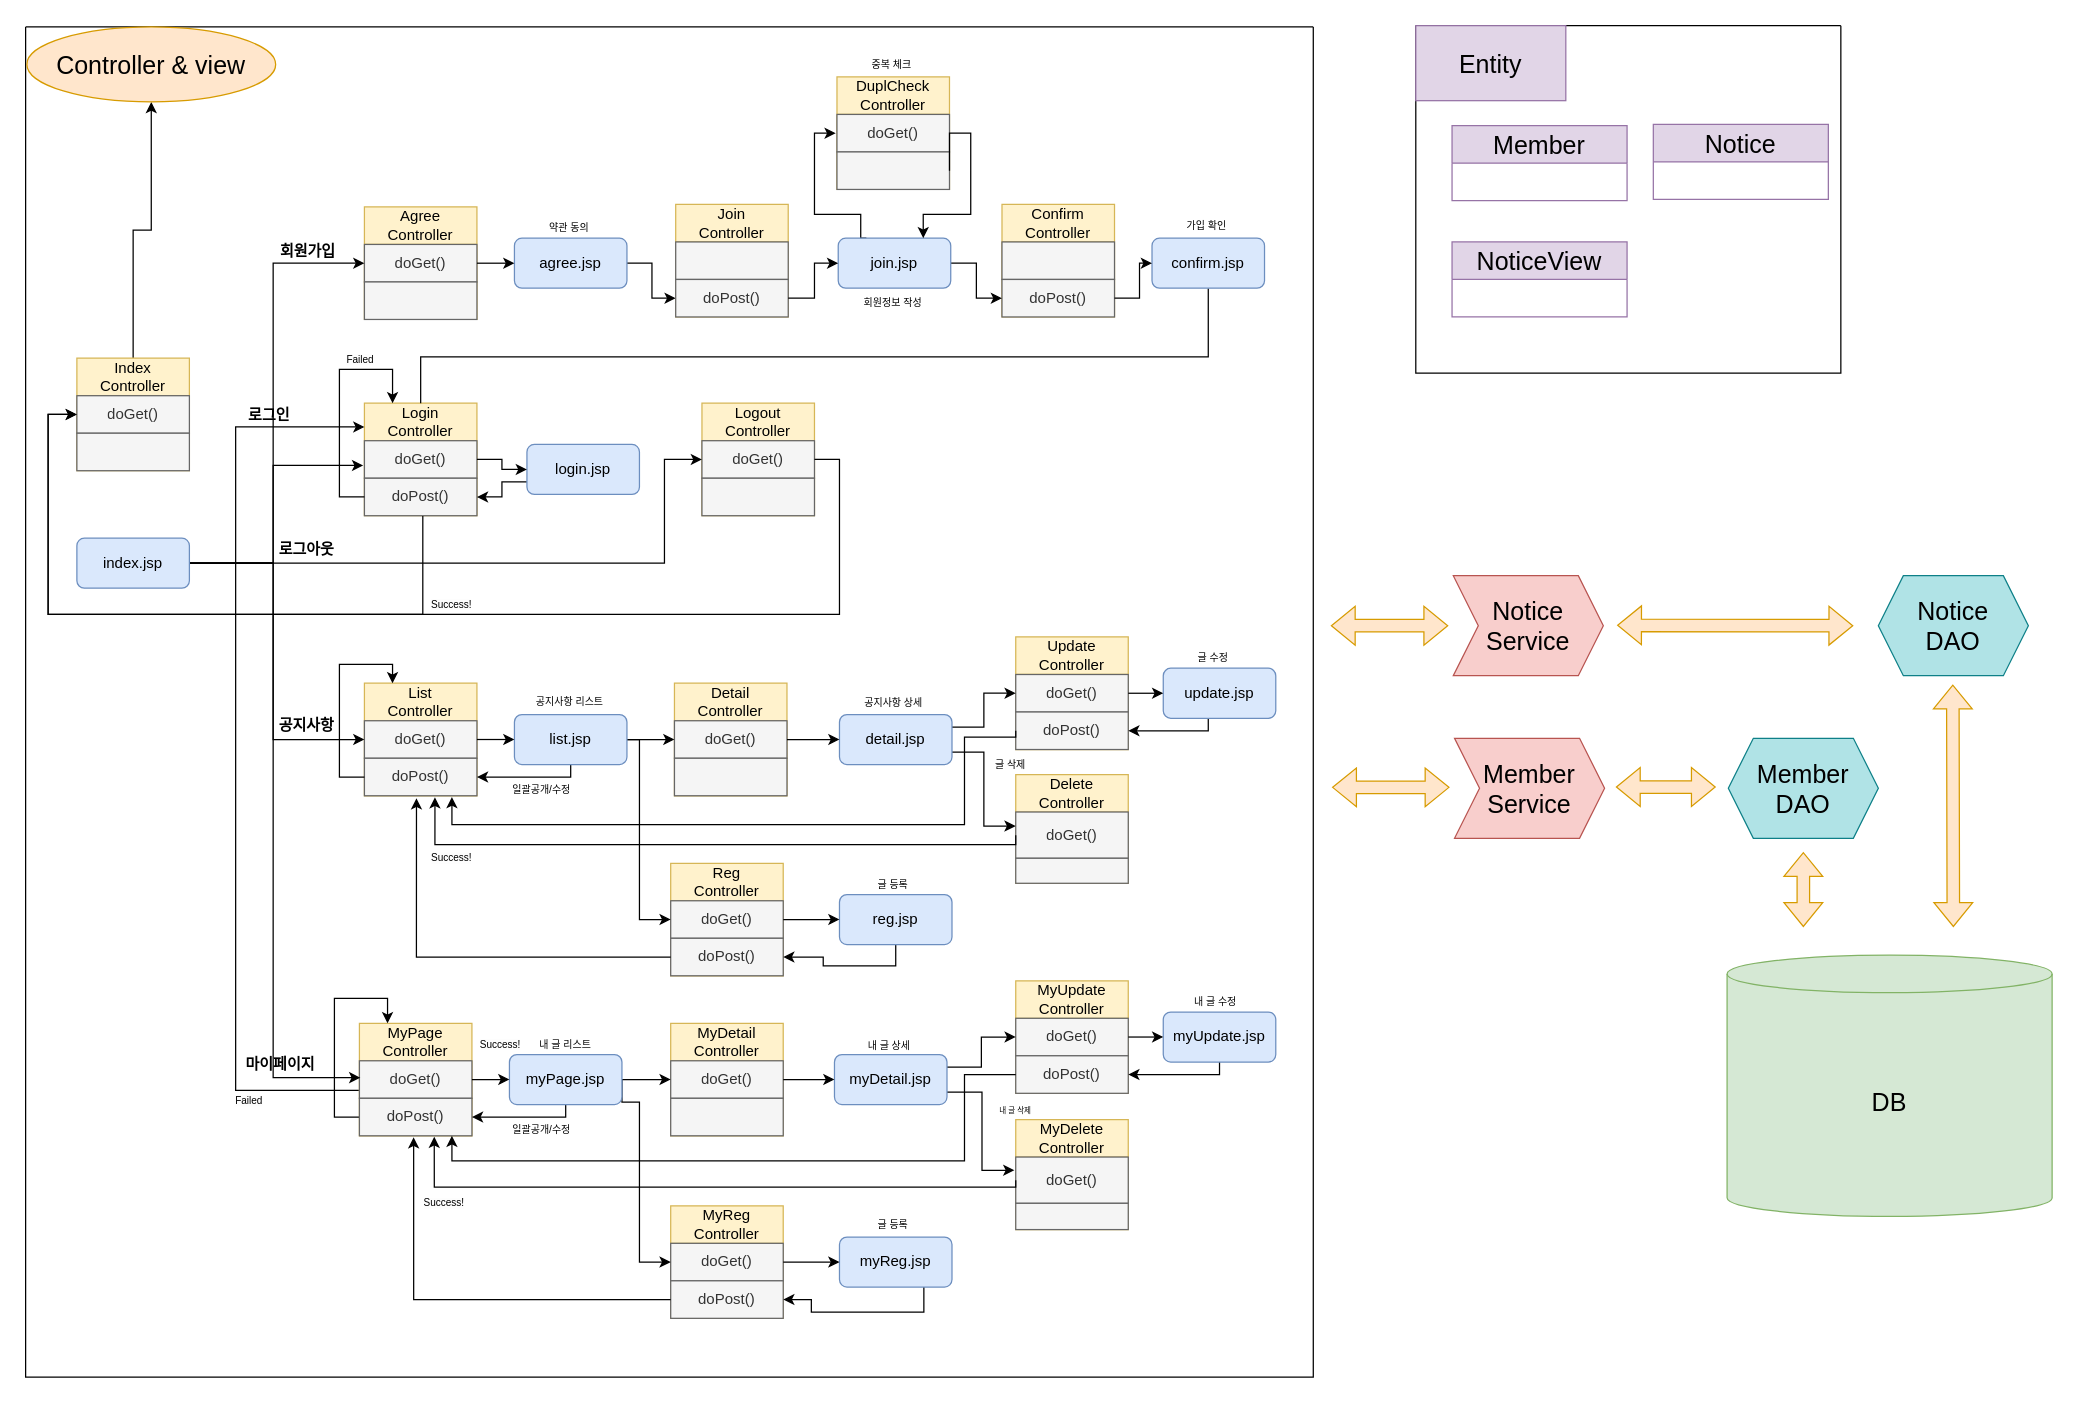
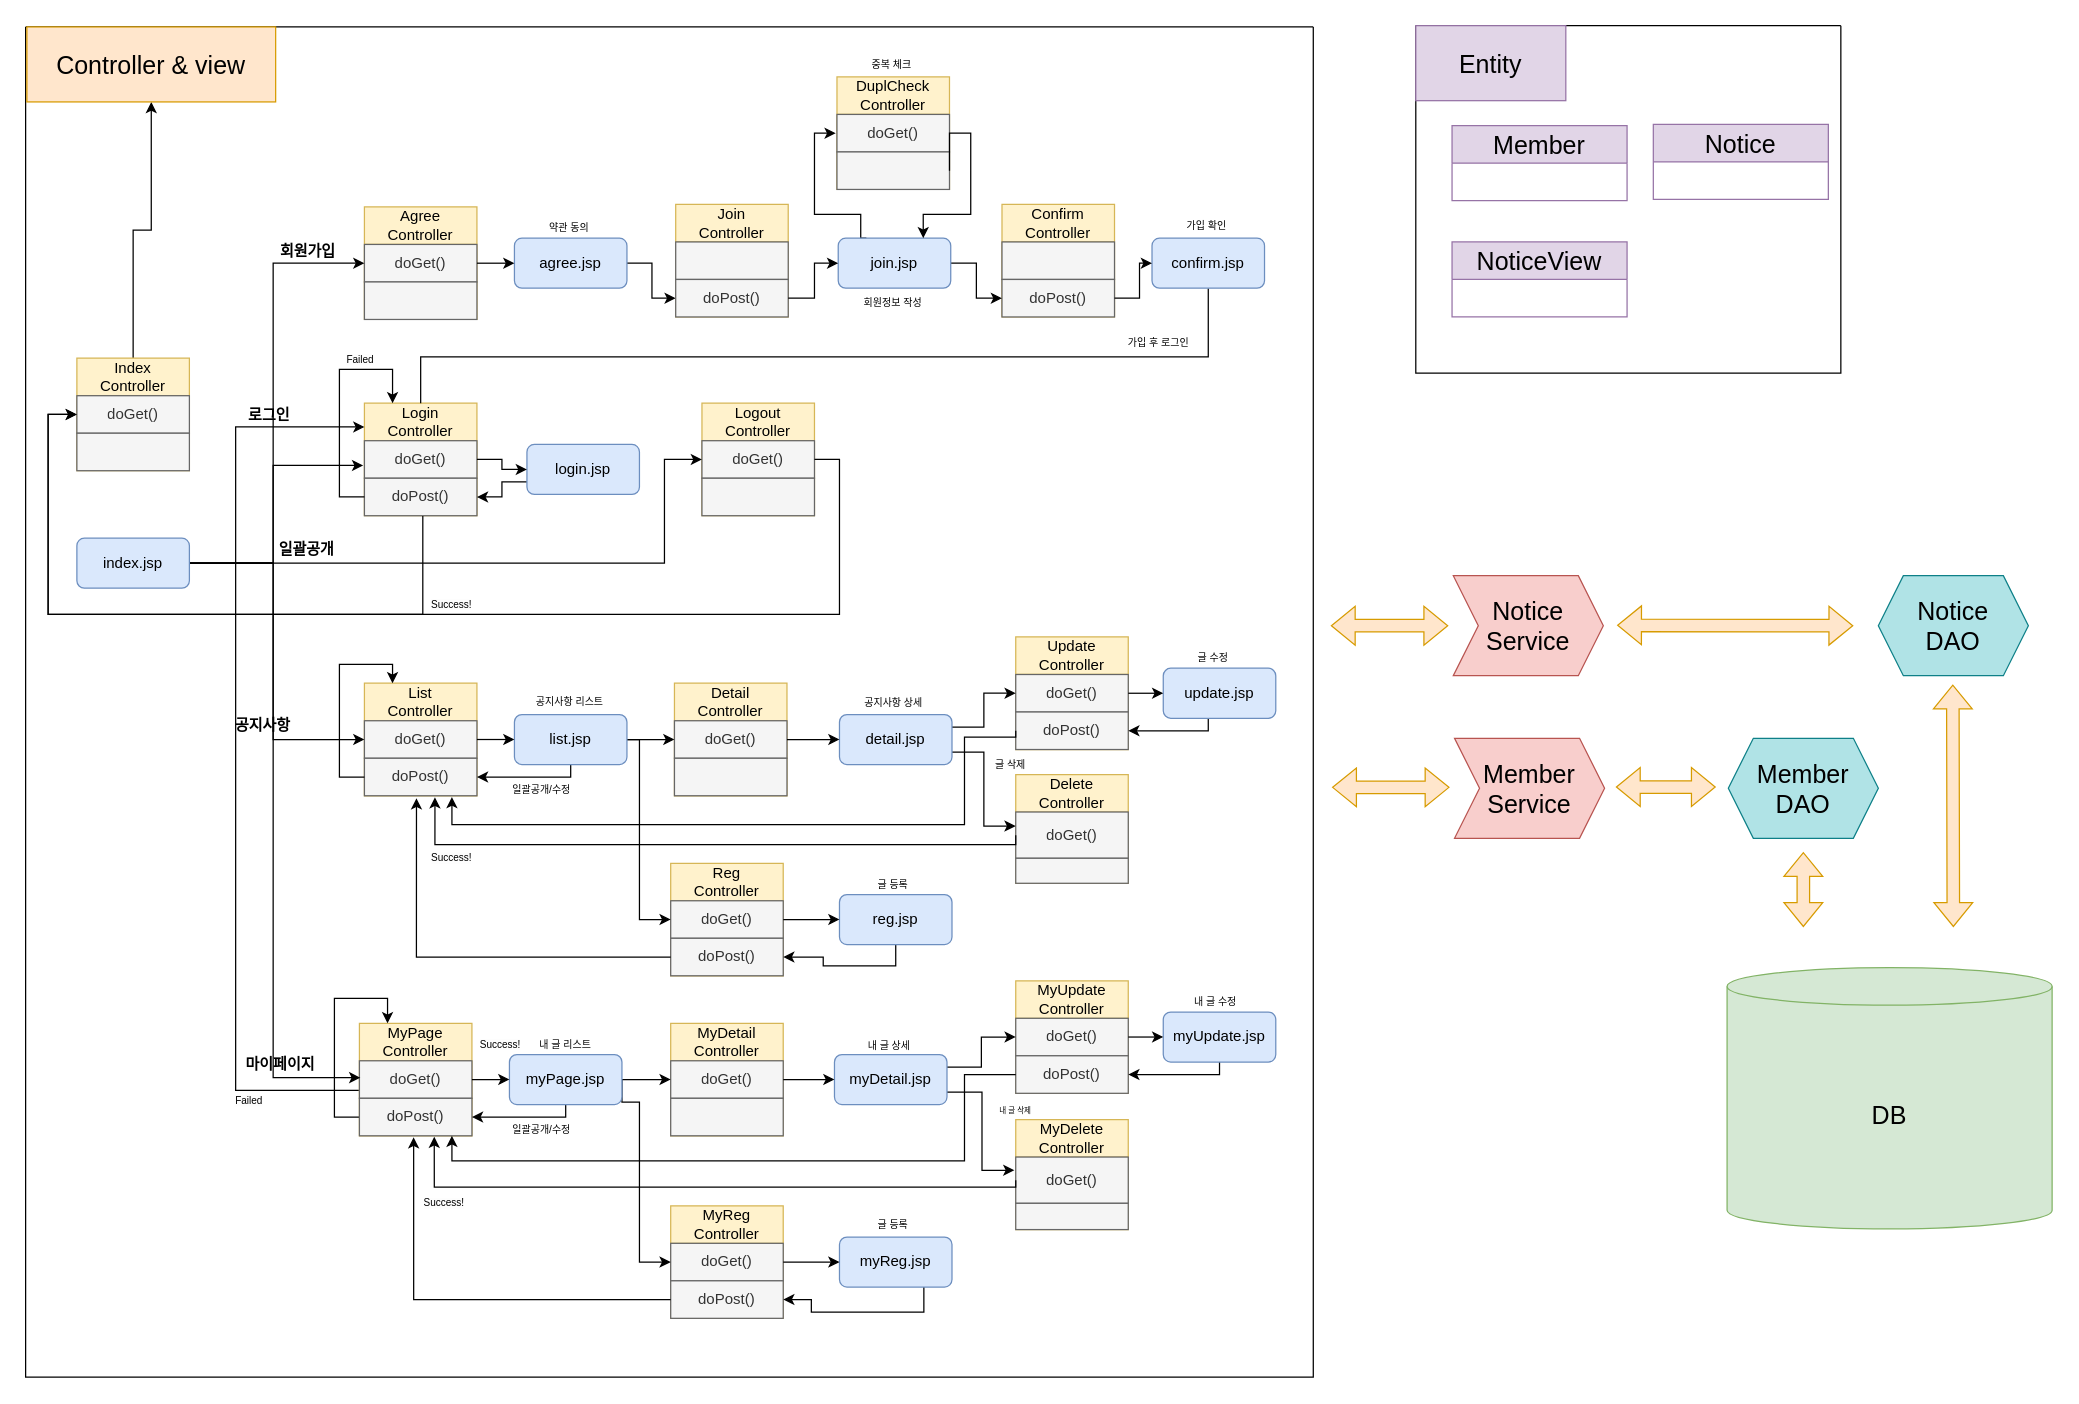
node "Controller & view": shape ellipse -> rectangle
node "가입 후 로그인": added
node "로그아웃": label "로그아웃" -> "일괄공개"
node "공지사항": moved (307, 726) -> (263, 726)
node "DB": moved (1889, 1086) -> (1889, 1098)
